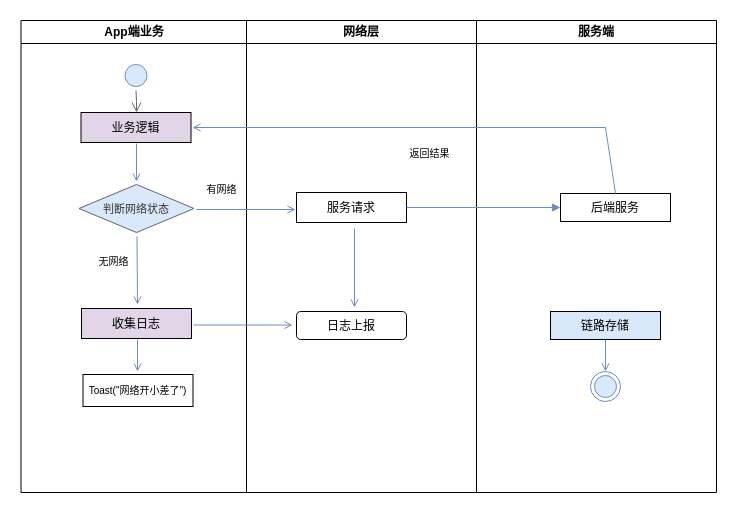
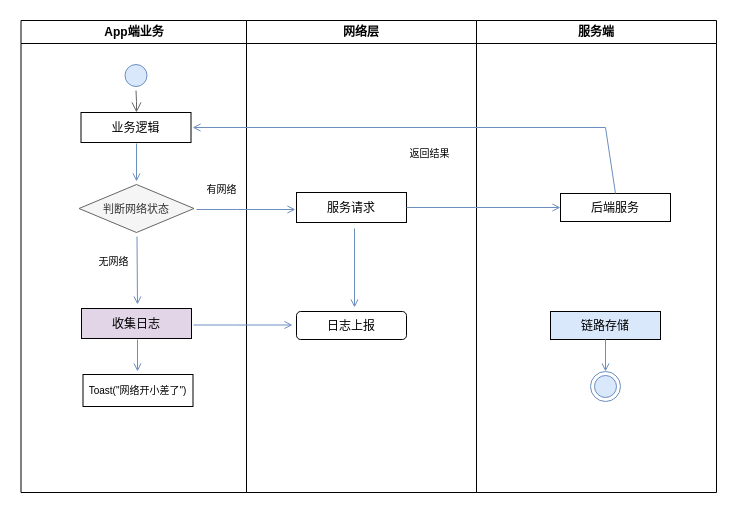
node "业务逻辑": fillcolor #e1d5e7 -> #ffffff
edge "服务请求" -> "后端服务": arrowhead block -> open
node "判断网络状态": fillcolor #dae8fc -> #f5f5f5
